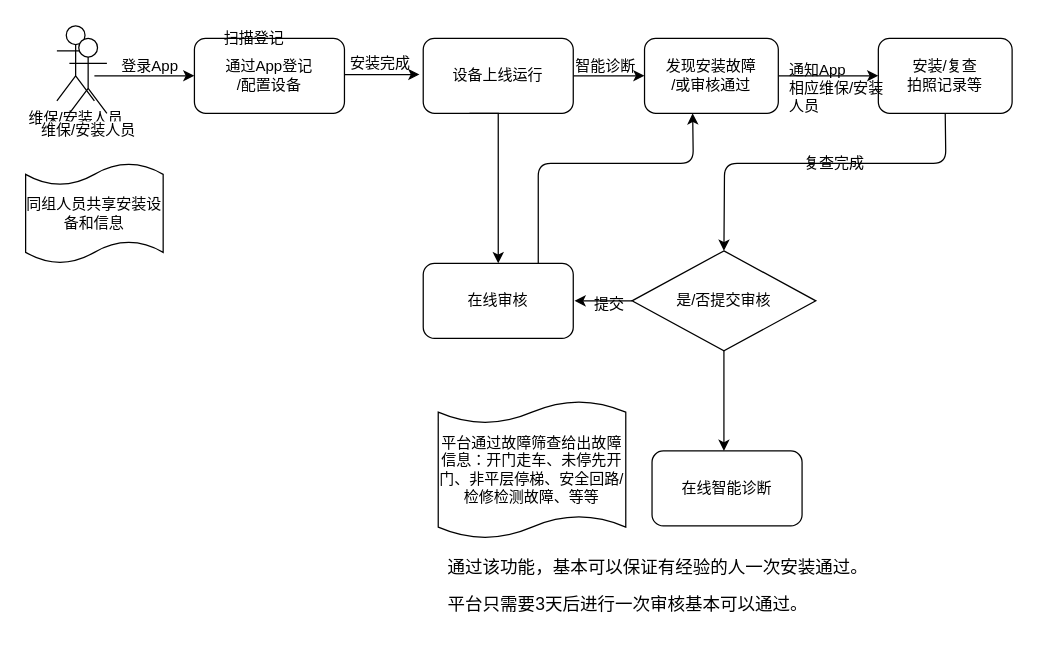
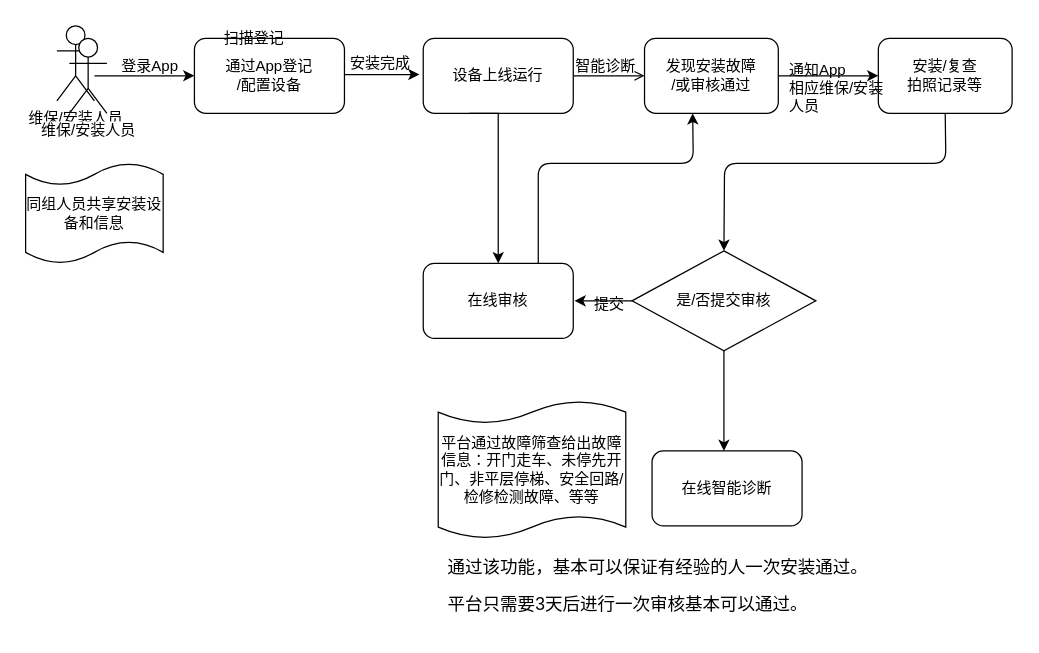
edge "设备上线运行" -> "发现安装故障 /或审核通过": arrowhead classic -> open
node "复查完成": removed
